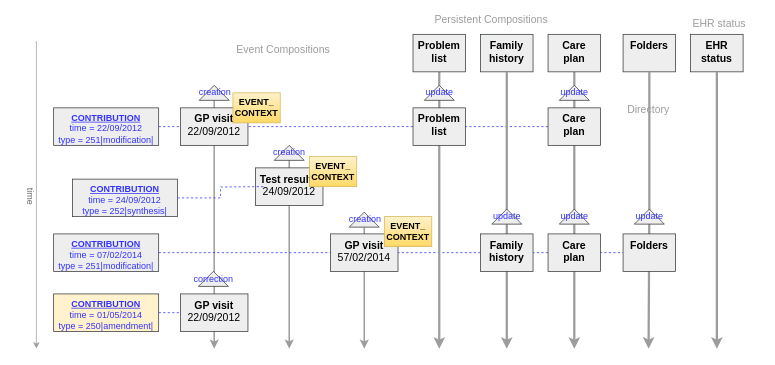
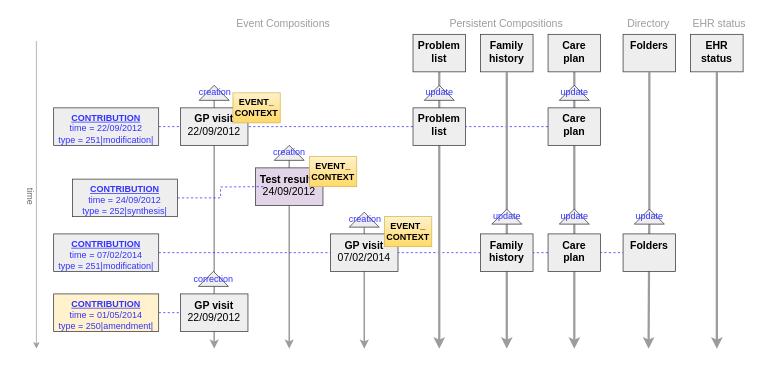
node "Persistent Compositions": moved (497, 19) -> (512, 23)
node "Event Compositions": moved (280, 49) -> (280, 23)
node "Directory": moved (652, 109) -> (652, 23)
node "Test results 24/09/2012": fillcolor #eeeeee -> #e1d5e7
node "GP visit 57/02/2014": label "GP visit 57/02/2014" -> "GP visit 07/02/2014"
